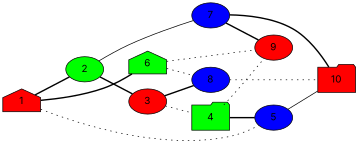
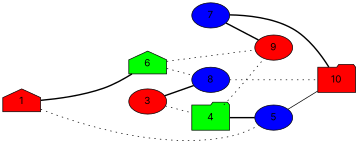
node "2": removed
